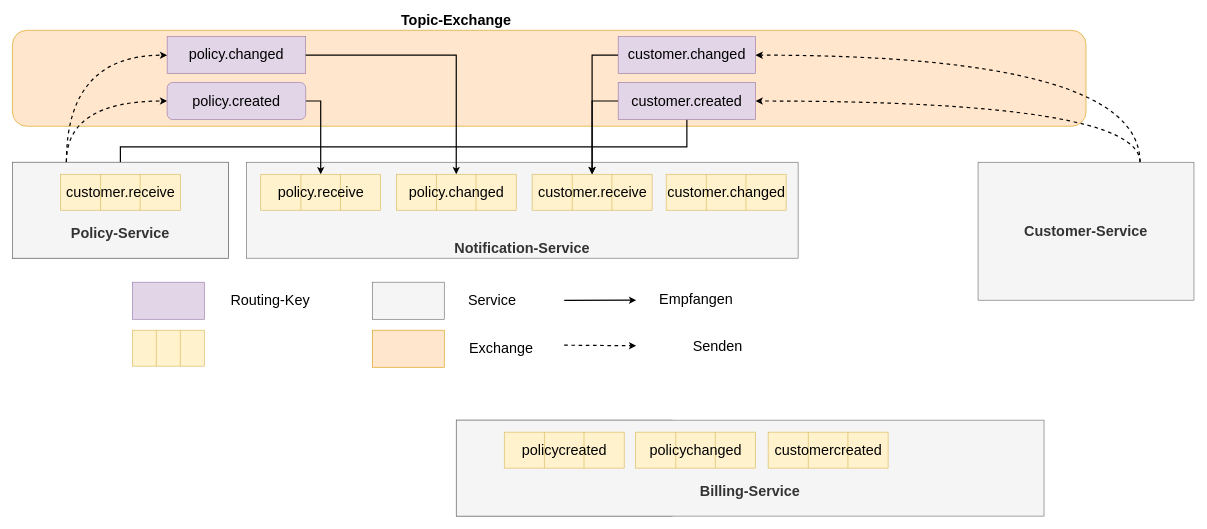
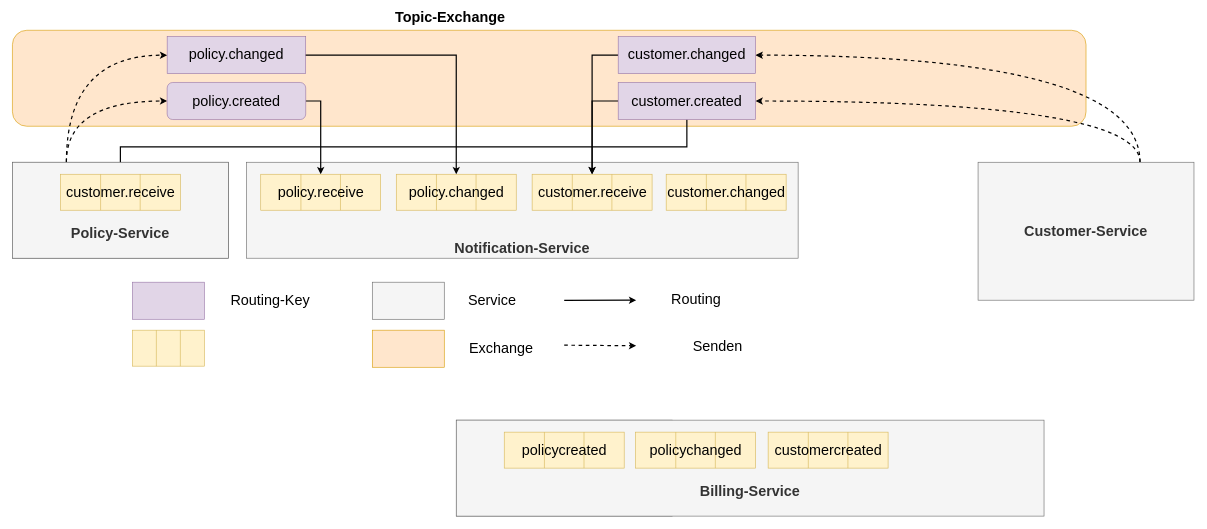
node "Topic-Exchange": moved (456, 20) -> (450, 17)
node "Empfangen": label "Empfangen" -> "Routing"
